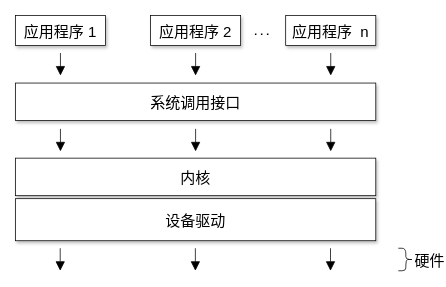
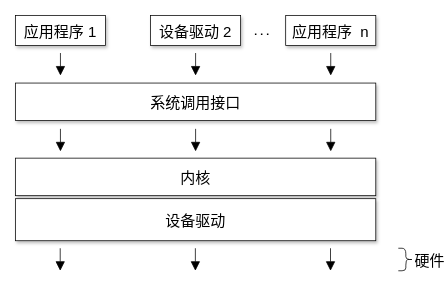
node "应用程序 2": label "应用程序 2" -> "设备驱动 2"
